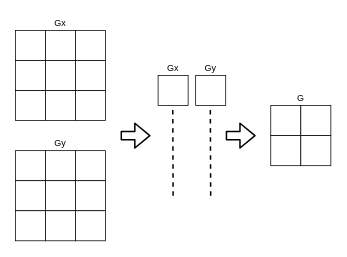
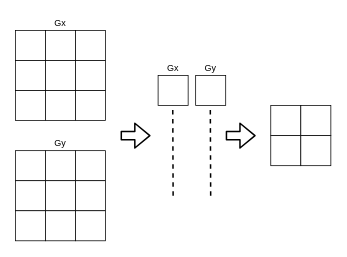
node "G": removed
